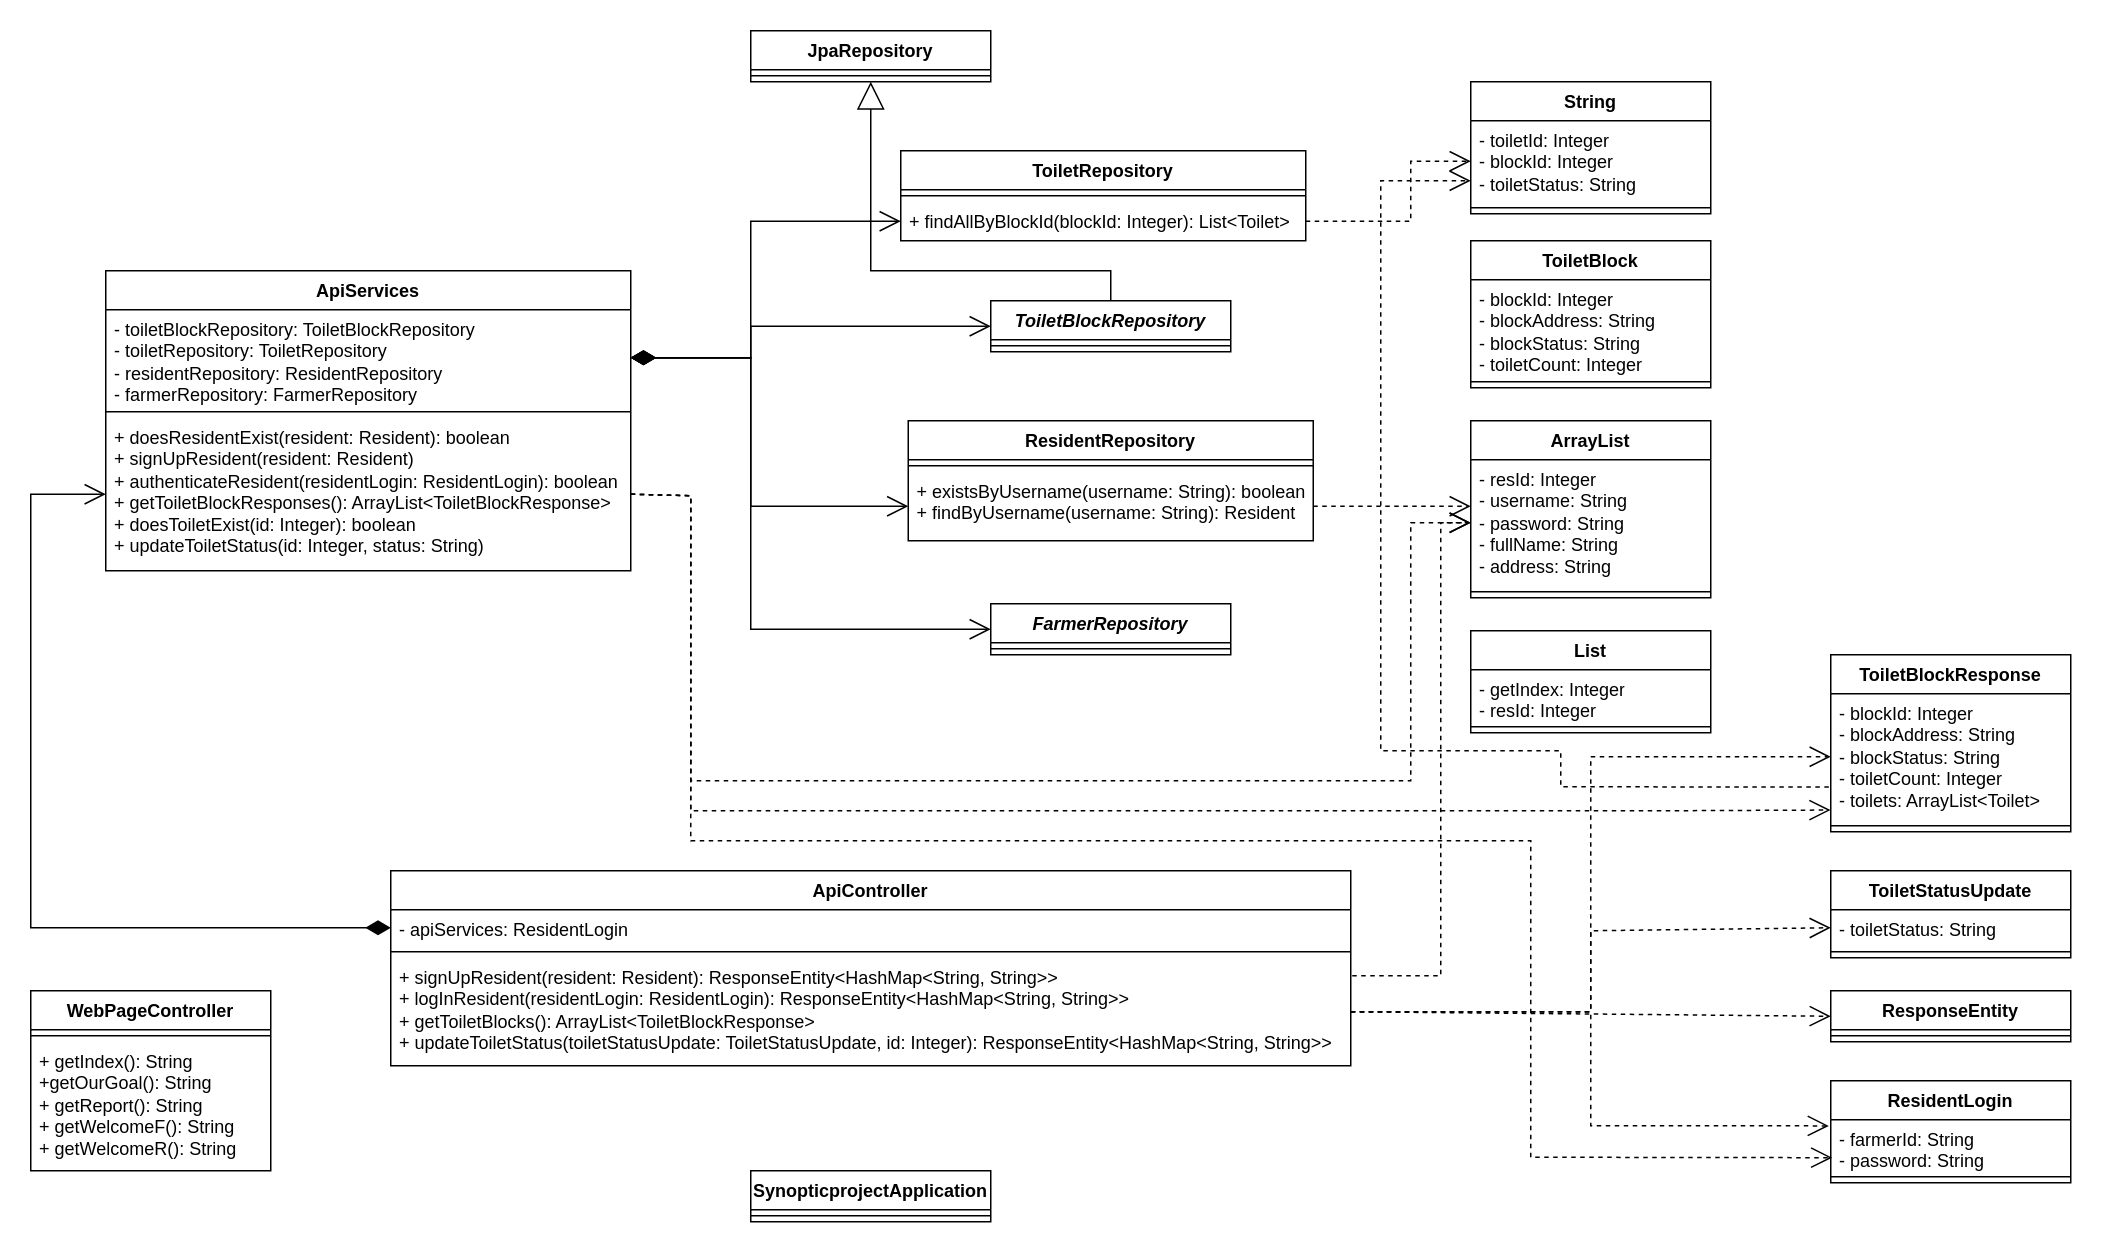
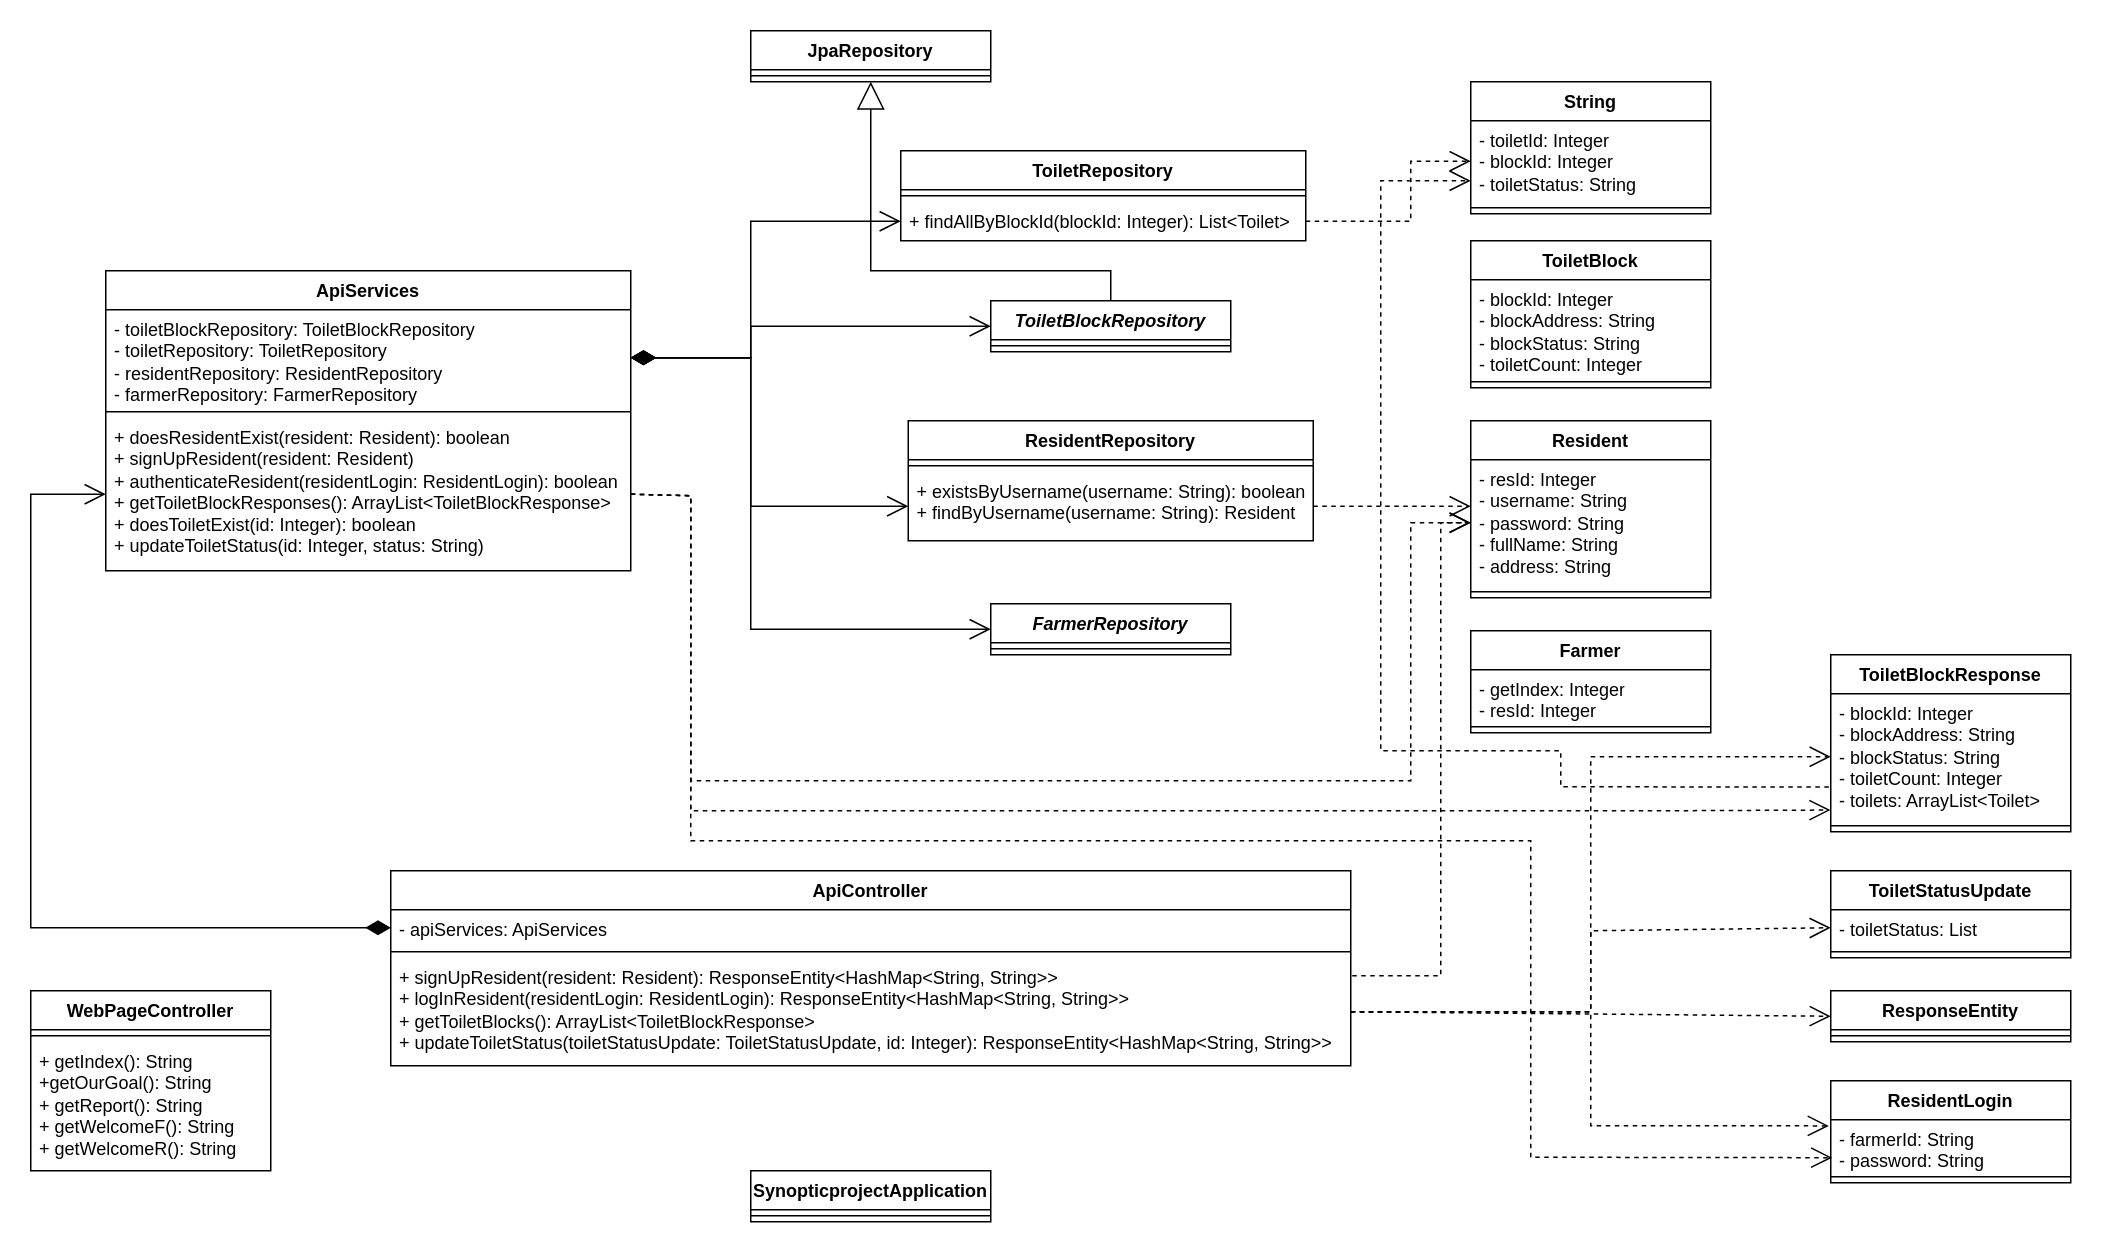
node "ArrayList": label "ArrayList" -> "Resident"
node "List": label "List" -> "Farmer"
node "- apiServices: ResidentLogin": label "- apiServices: ResidentLogin" -> "- apiServices: ApiServices"
node "- toiletStatus: String": label "- toiletStatus: String" -> "- toiletStatus: List"
